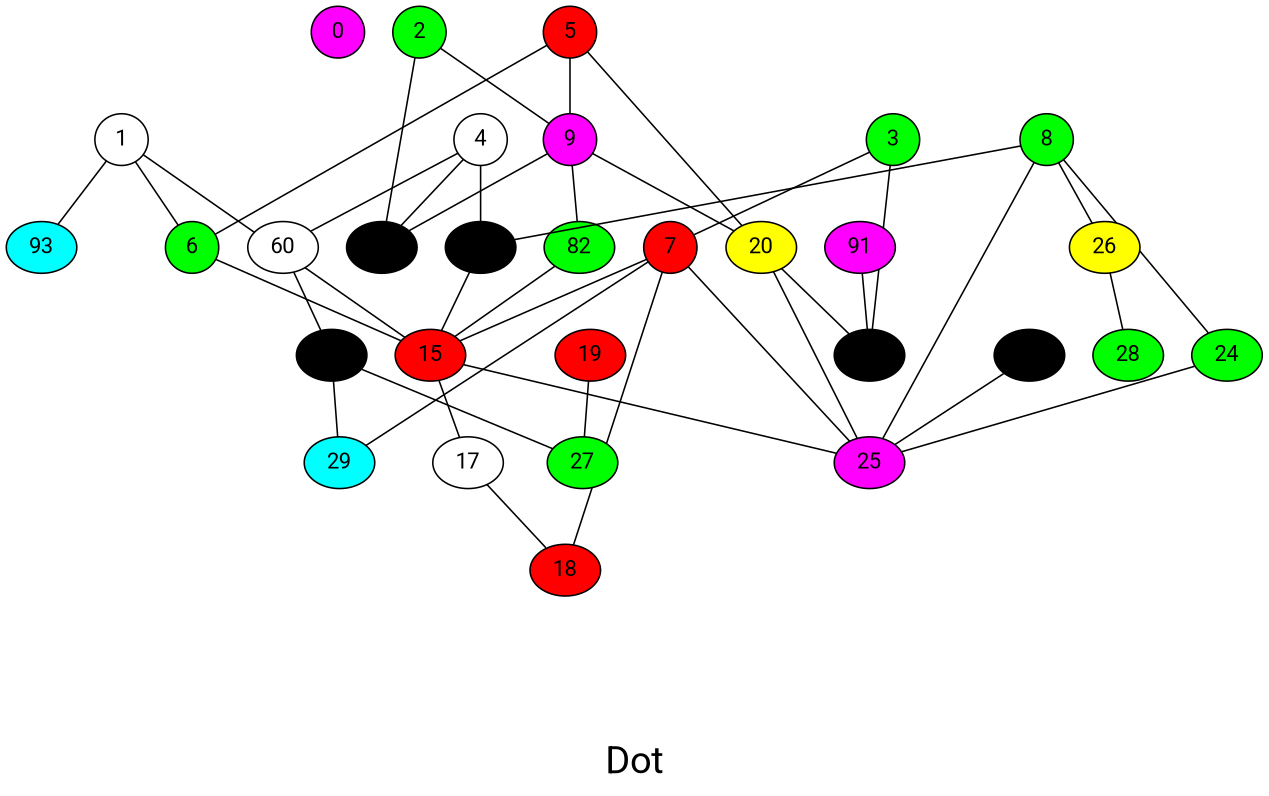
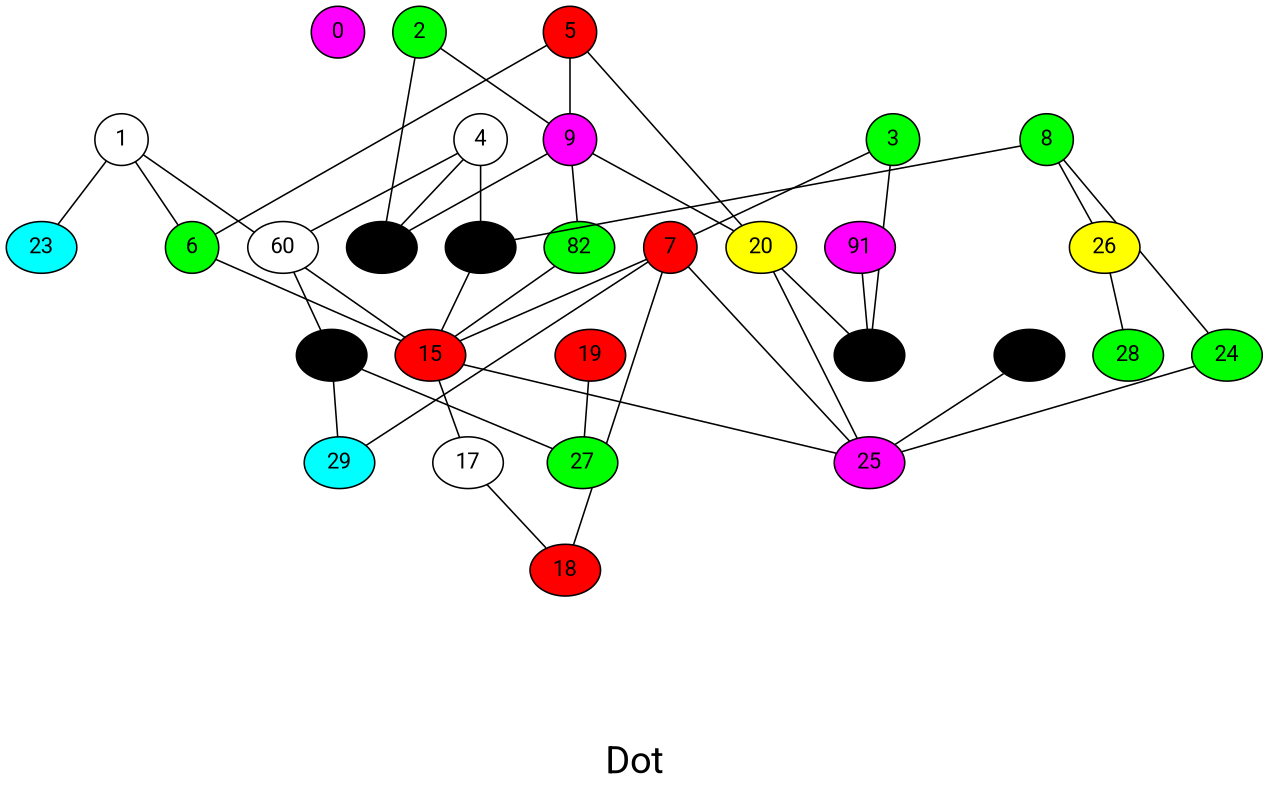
node "93": label "93" -> "23"
edge "8" -- "25": removed
